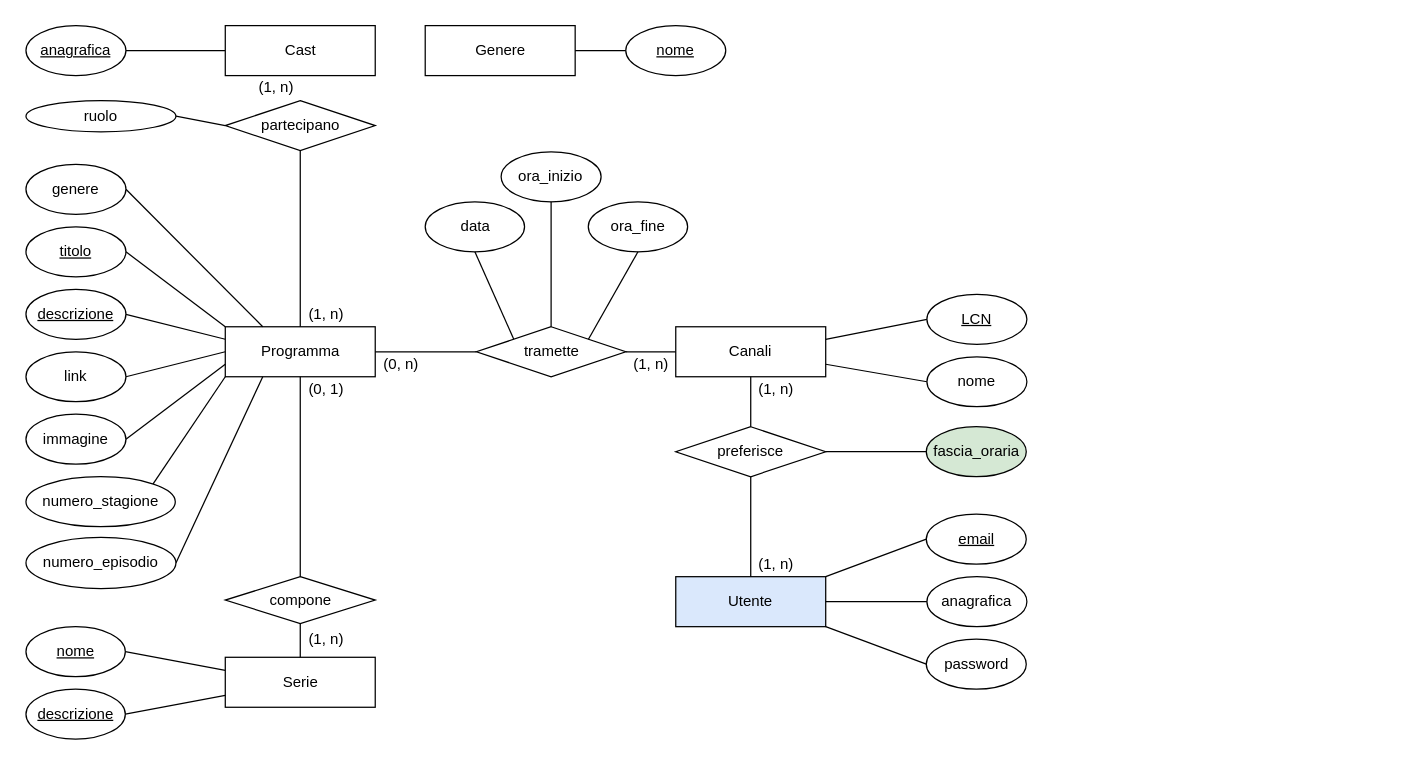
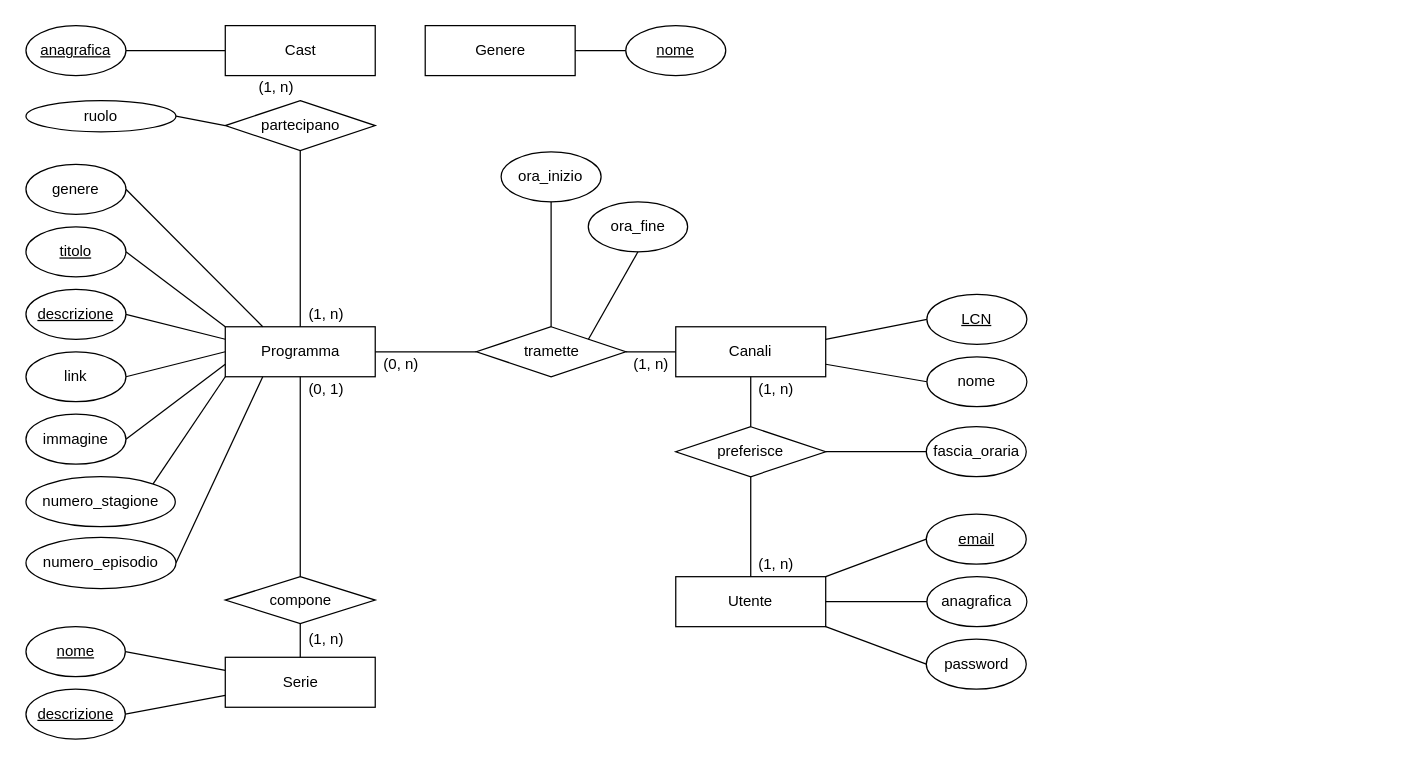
node "data": removed
edge "data" -- "tramette": removed
node "fascia_oraria": fillcolor #d5e8d4 -> #ffffff
node "Utente": fillcolor #dae8fc -> #ffffff
